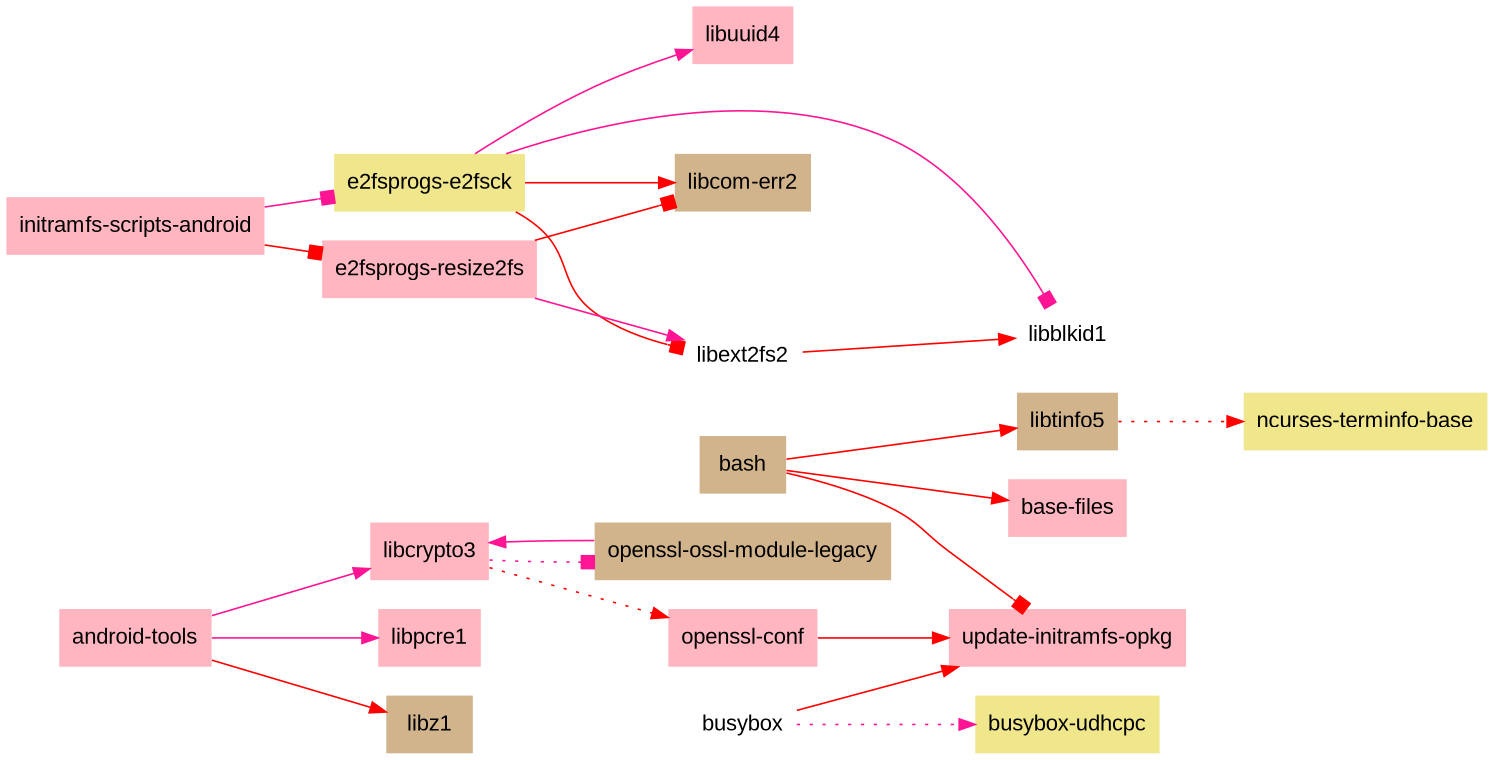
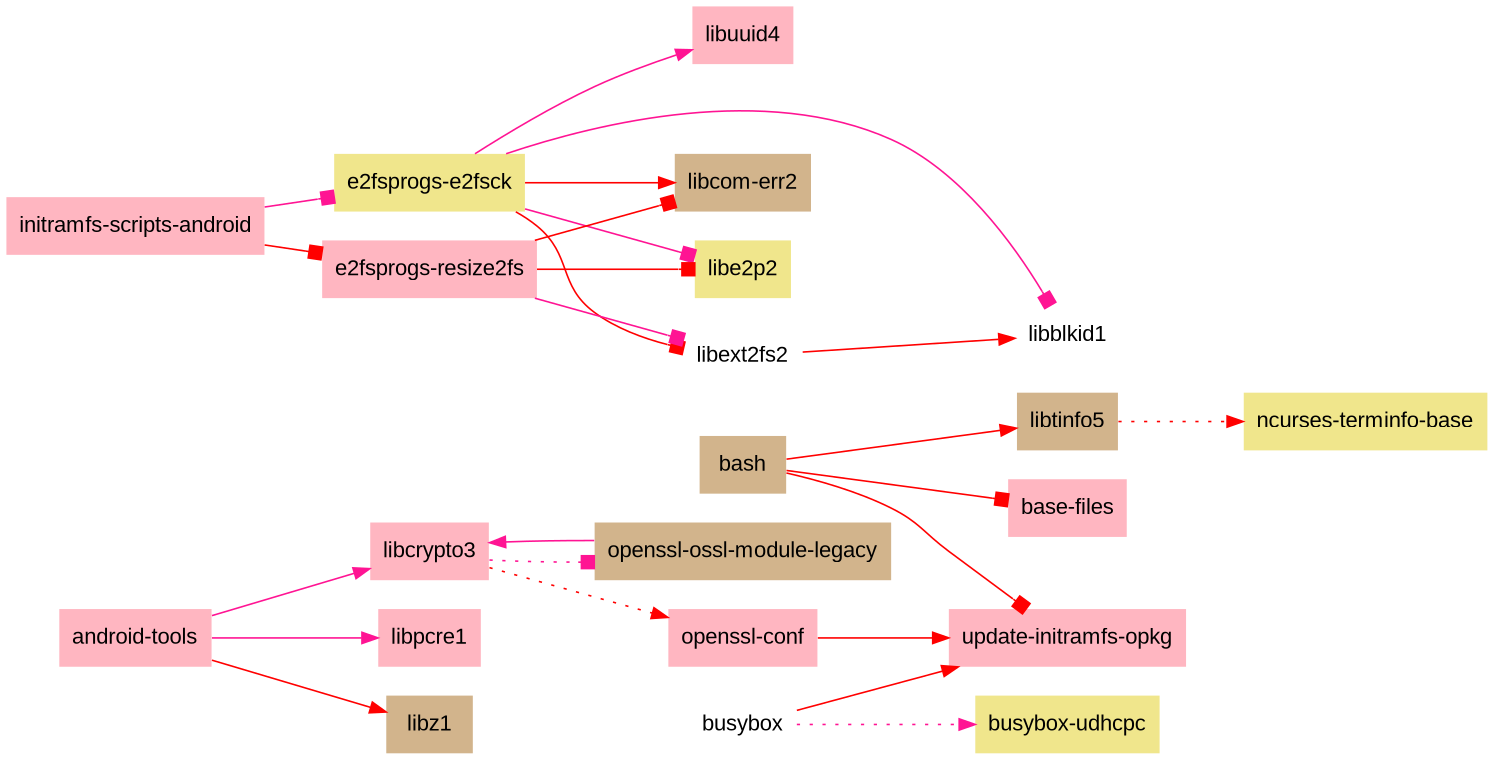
node "libe2p2": added
edge "e2fsprogs-resize2fs" -> "libext2fs2": arrowhead normal -> box
edge "bash" -> "base-files": arrowhead normal -> box
